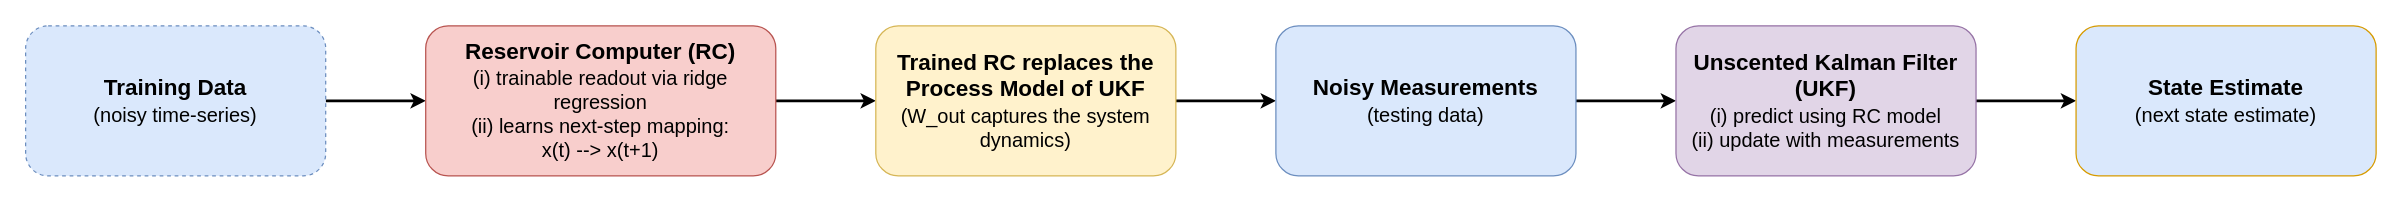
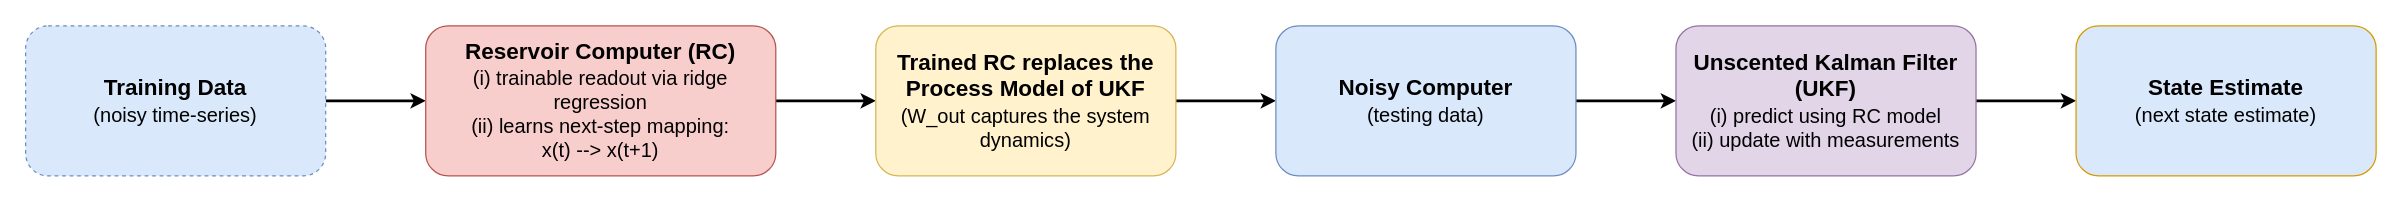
node "Noisy Measurements (testing data)": label "Noisy Measurements (testing data)" -> "Noisy Computer (testing data)"
